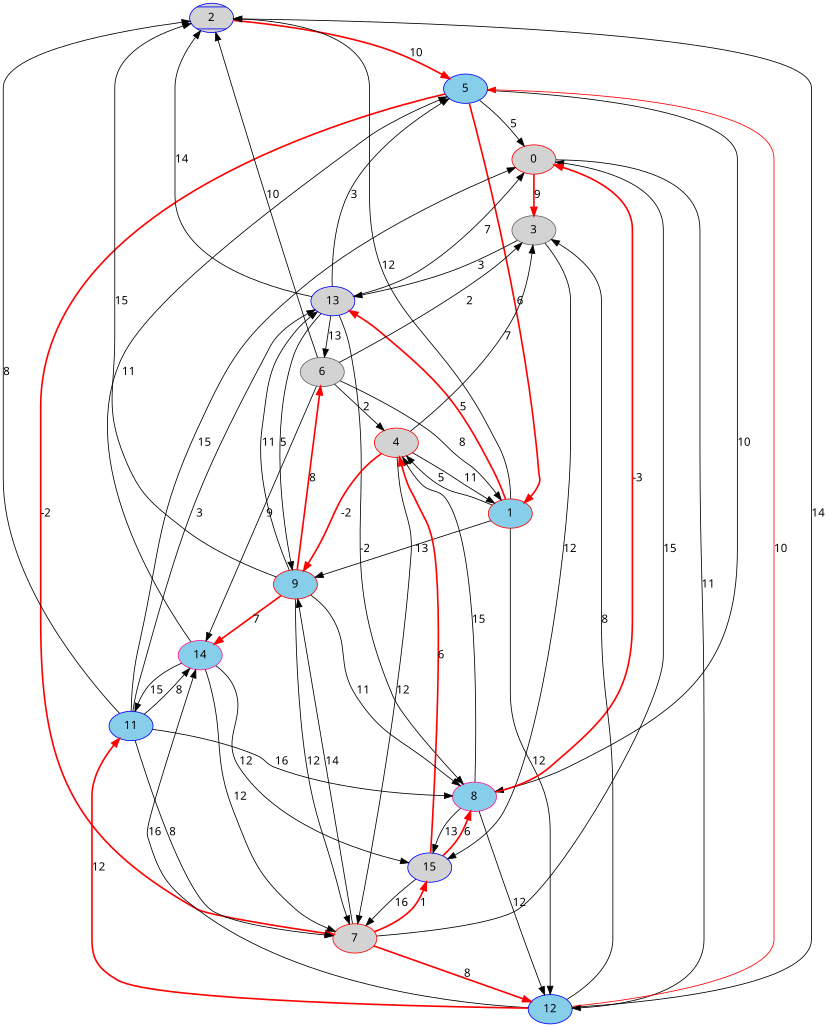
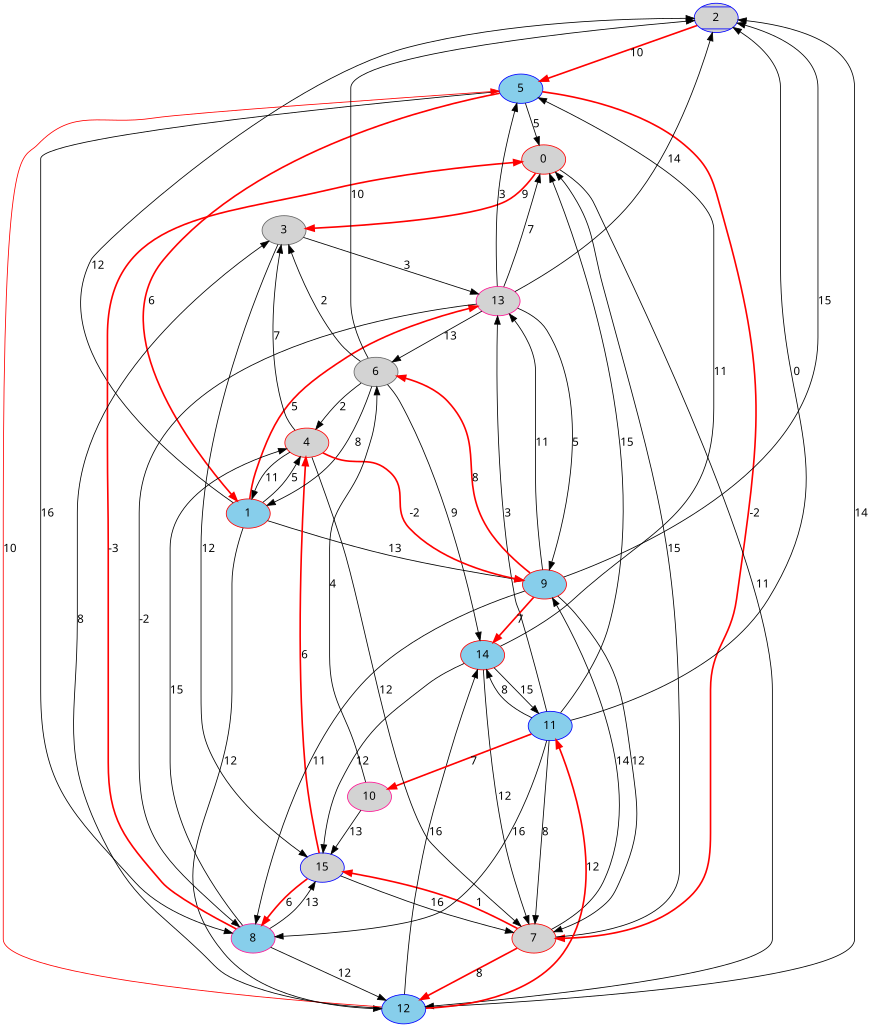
node "13": color blue -> deeppink
edge "11" -> "2": label "8" -> "0"
edge "5" -> "8": label "10" -> "16"
node "14": color deeppink -> red
node "10": added
